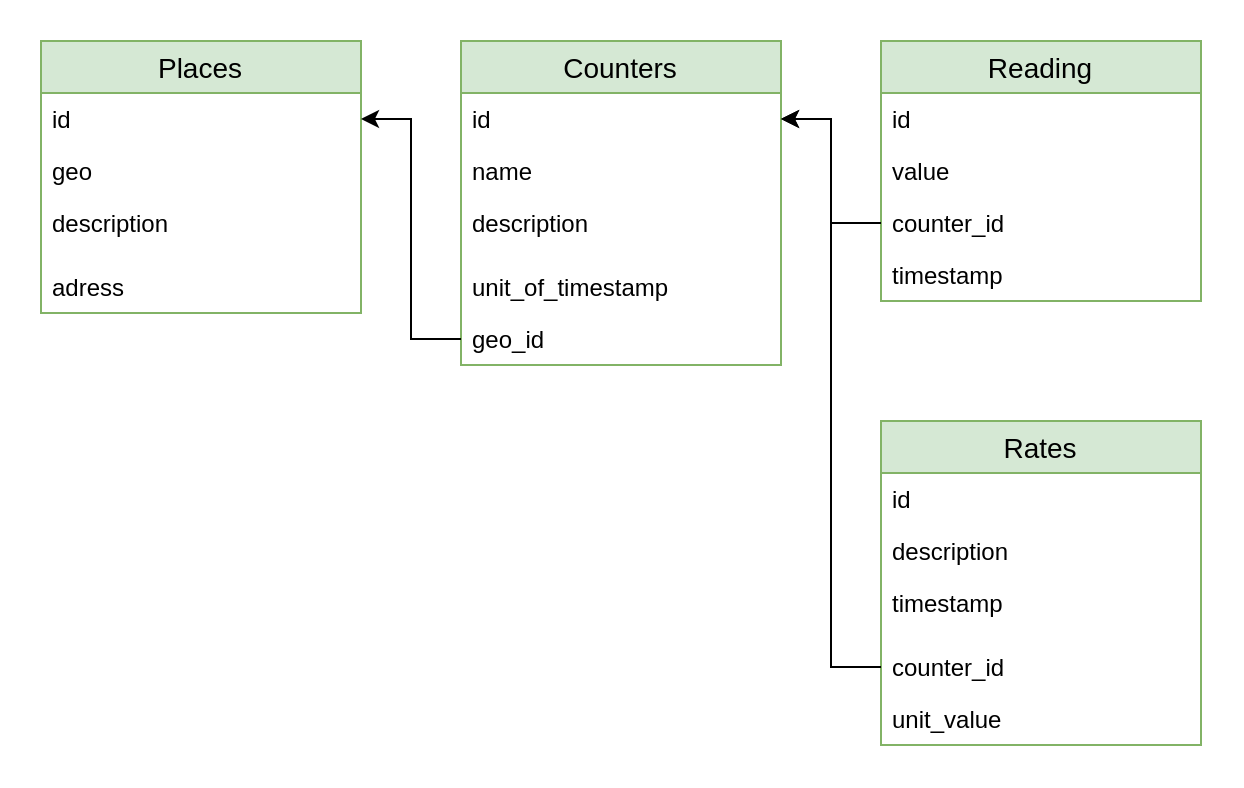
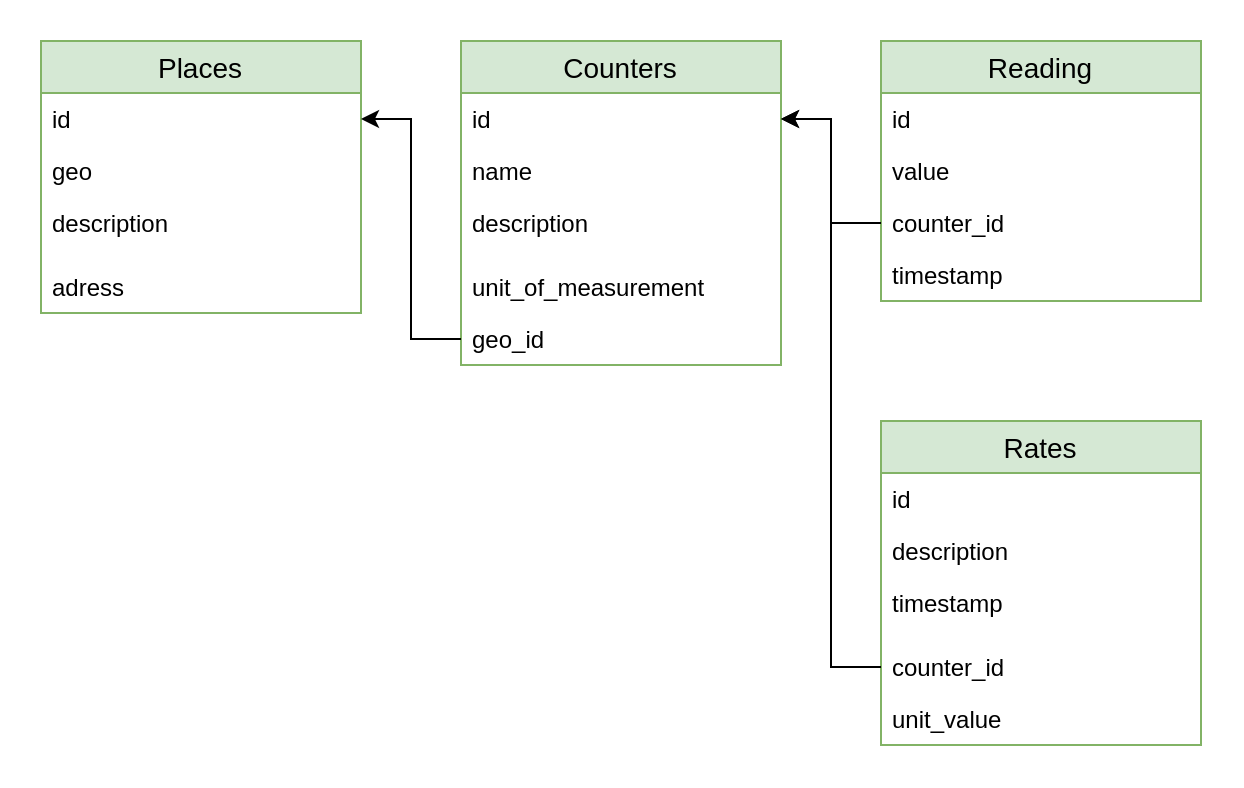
node "unit_of_timestamp": label "unit_of_timestamp" -> "unit_of_measurement"
